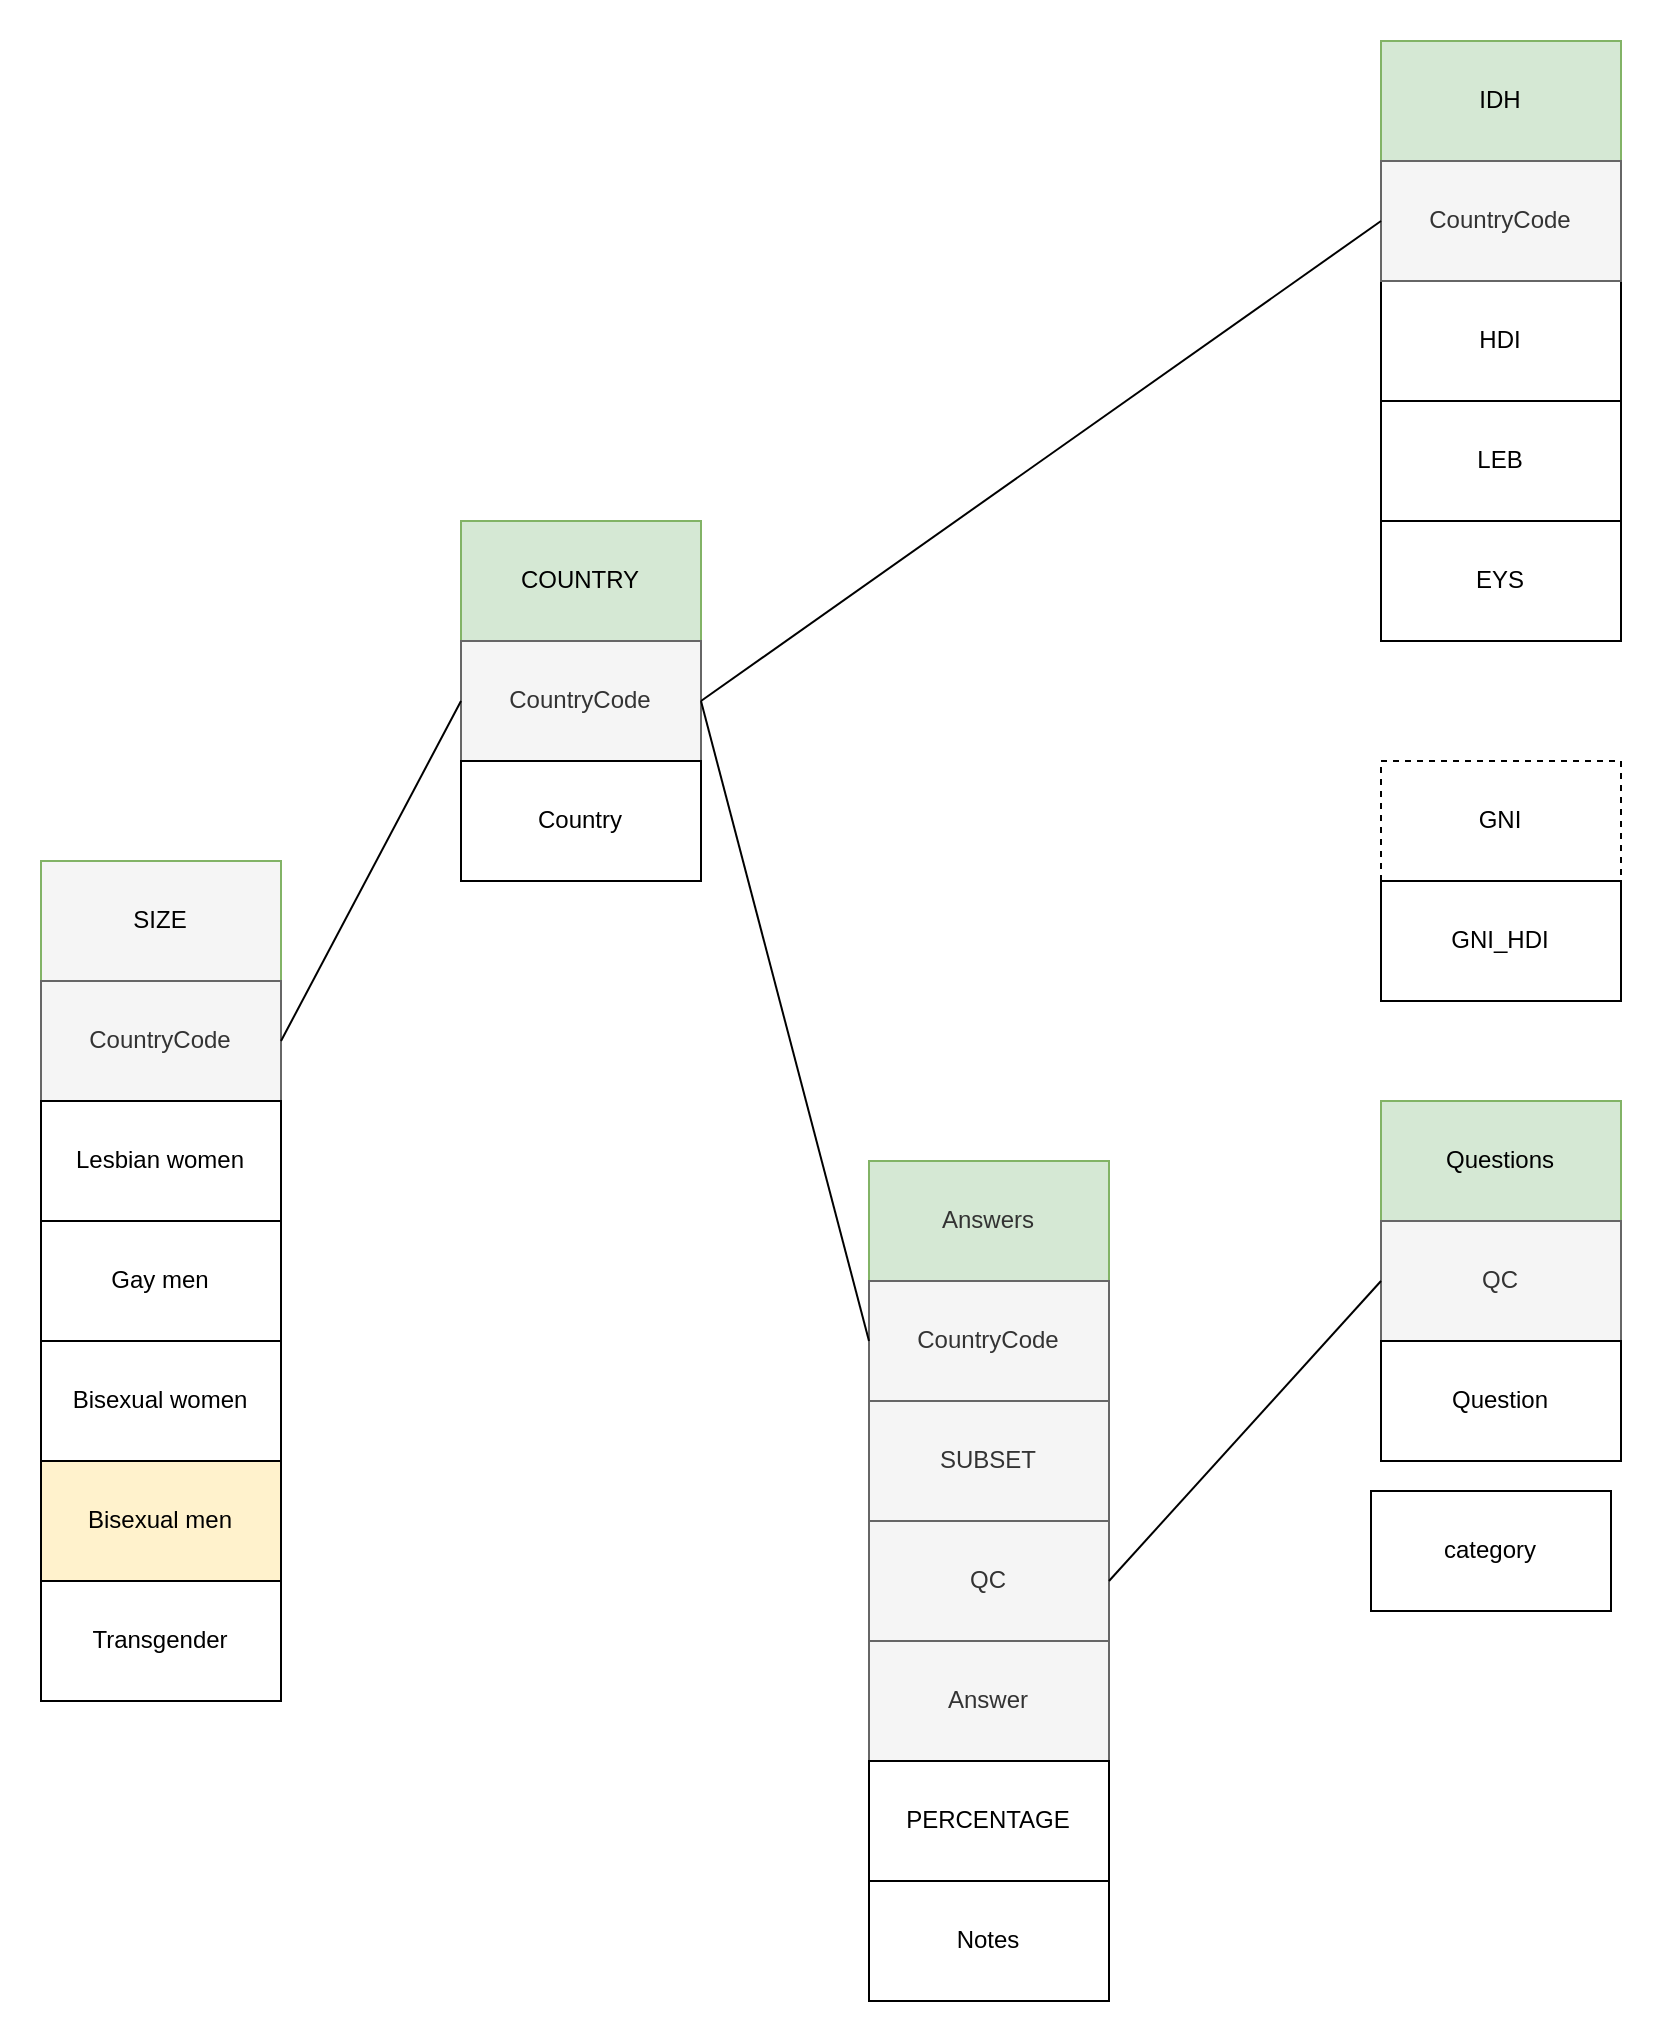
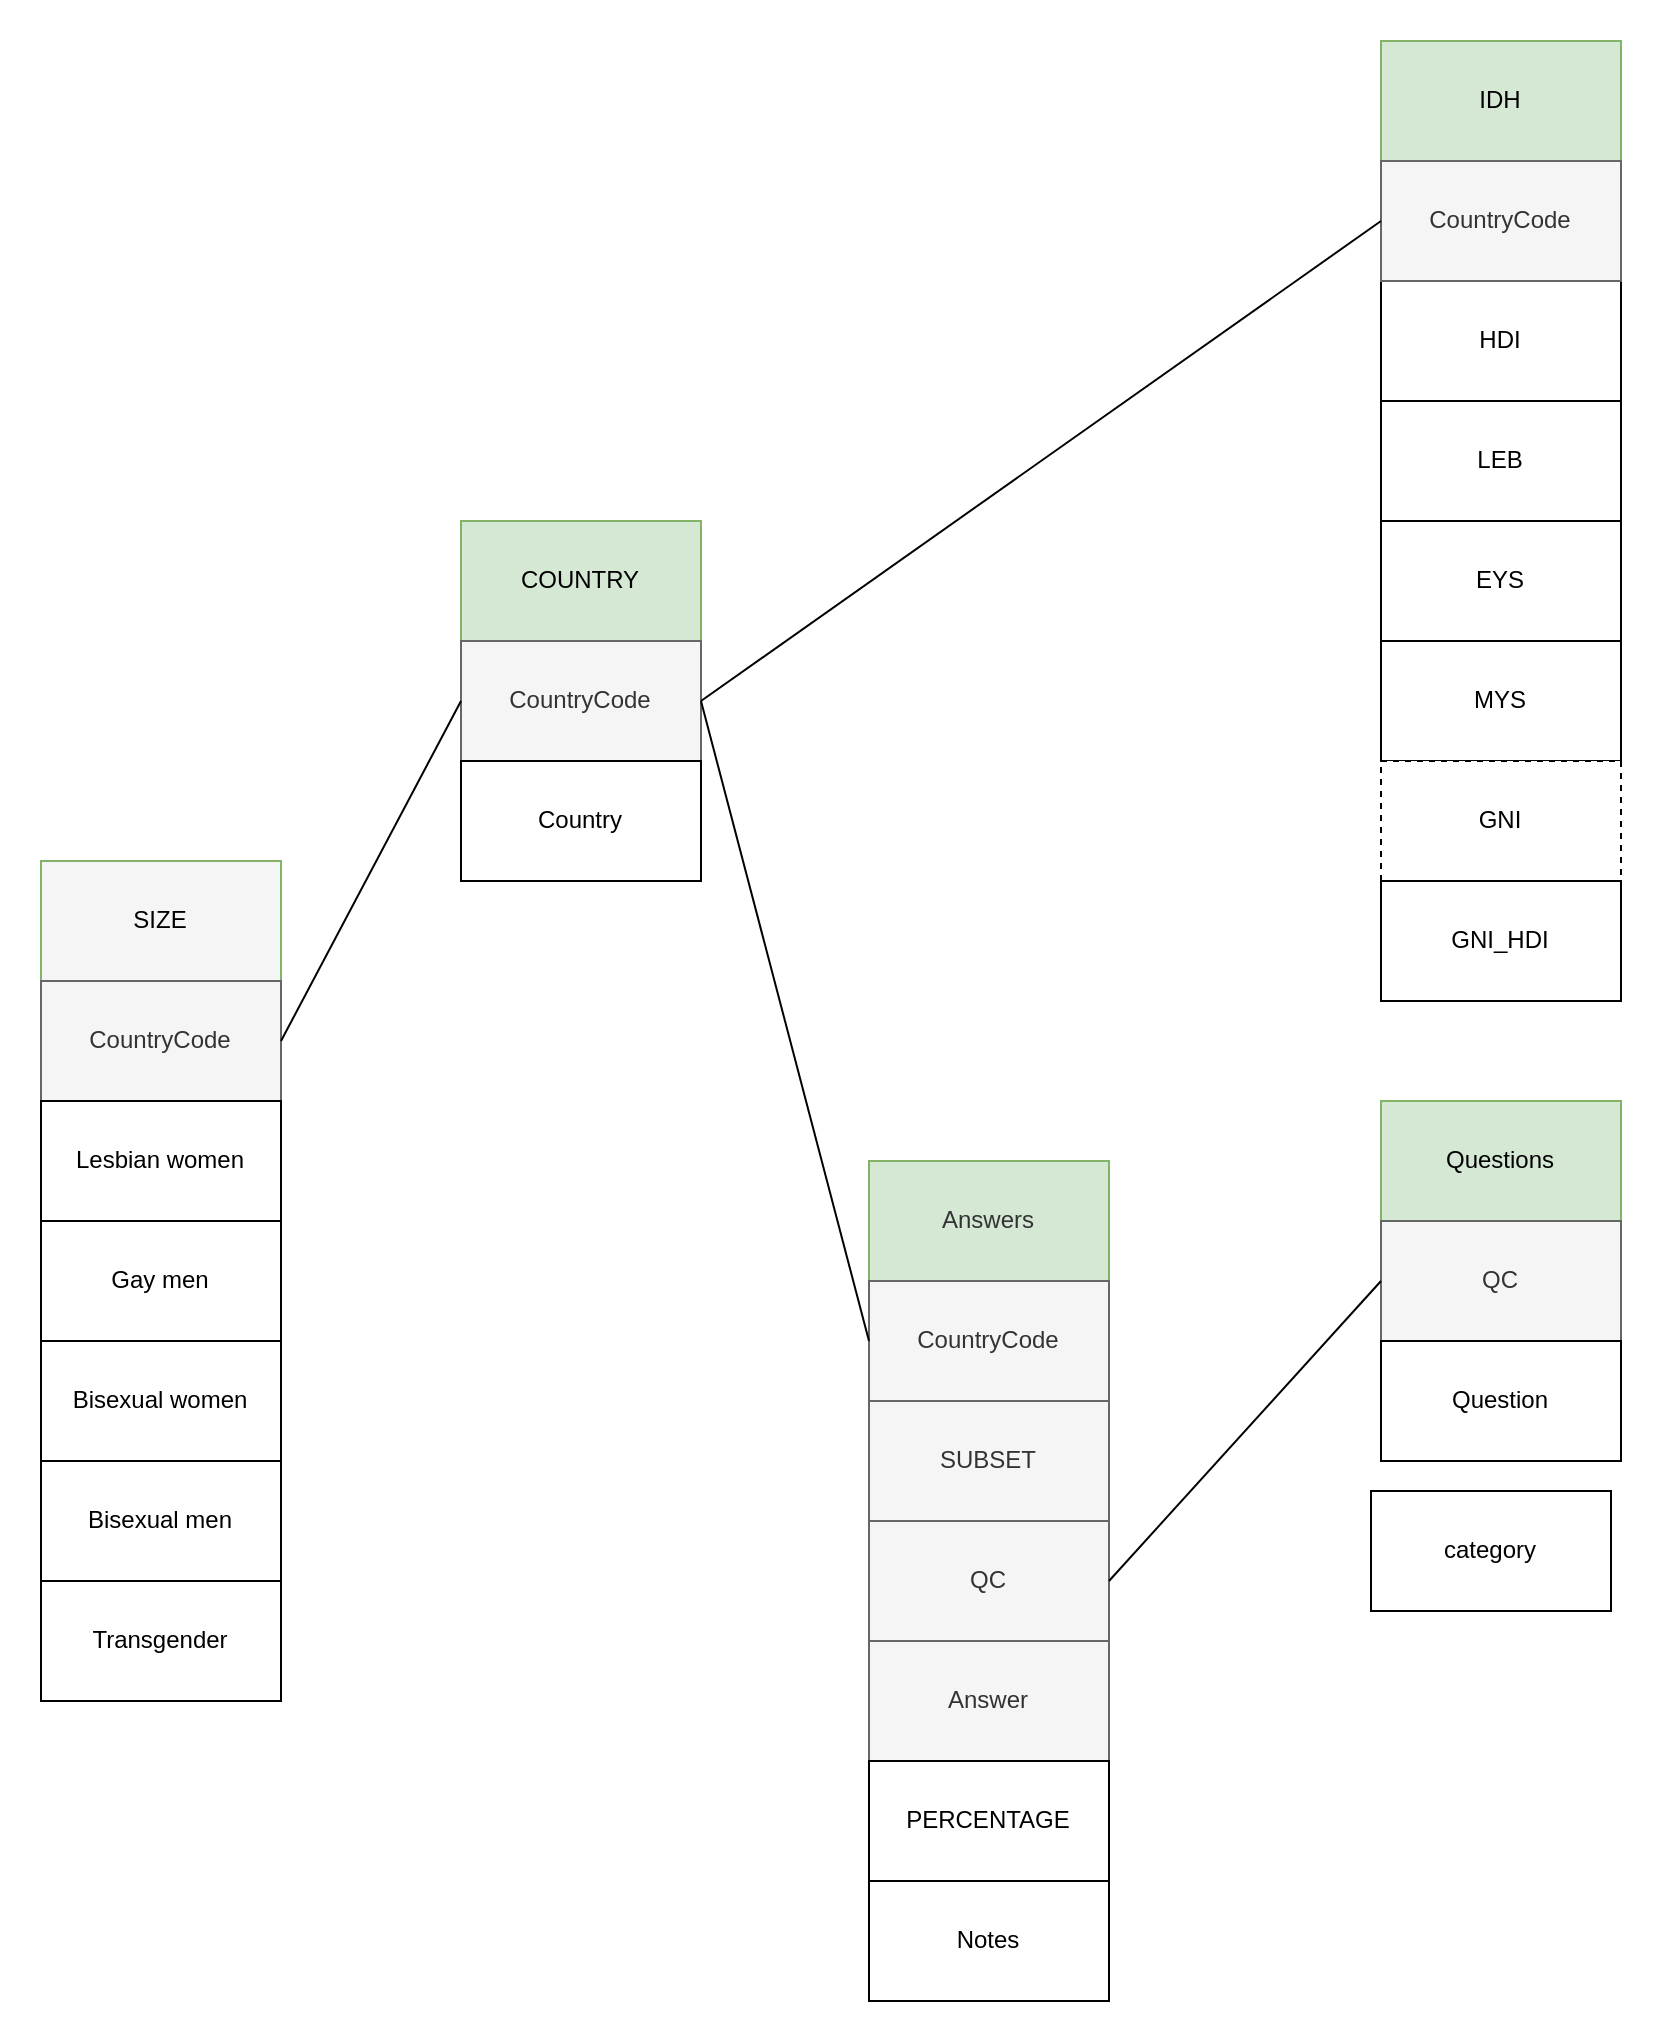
node "MYS": added
node "Bisexual men": fillcolor #fff2cc -> #ffffff
